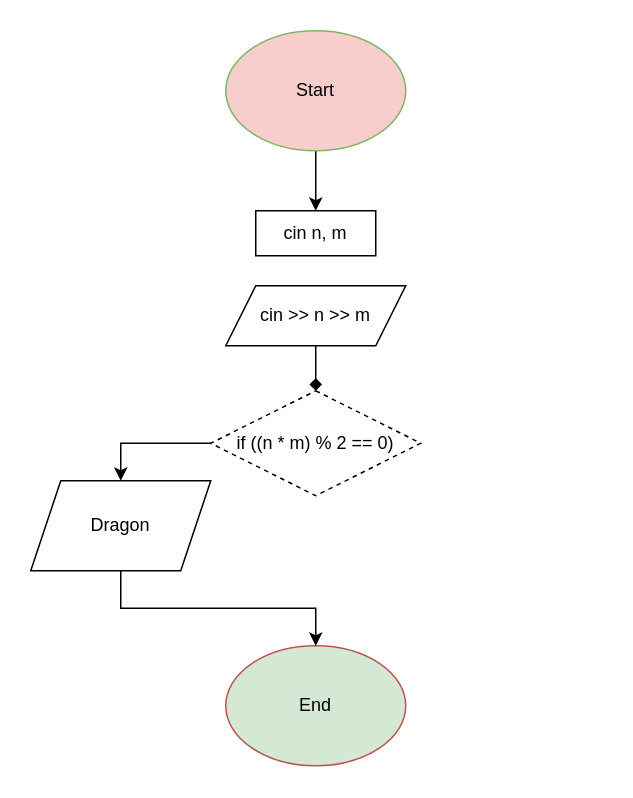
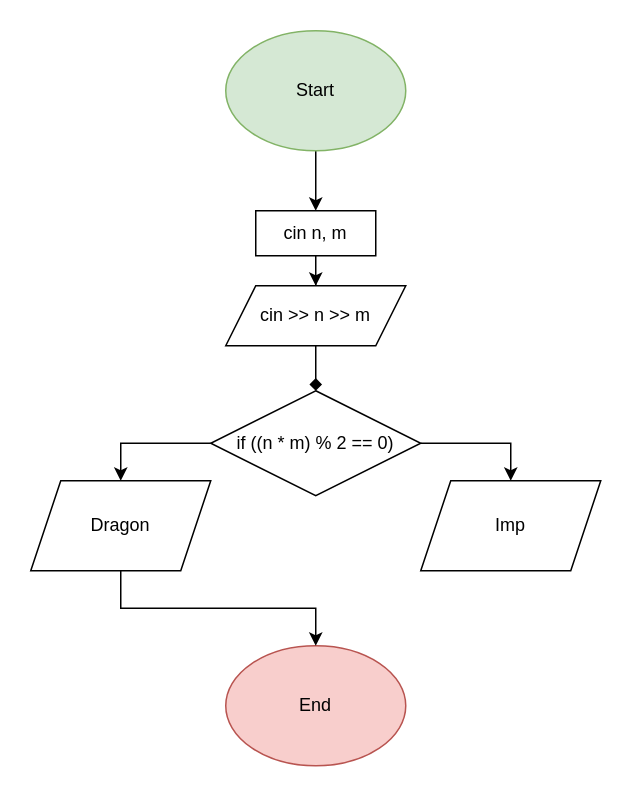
node "Start": fillcolor #f8cecc -> #d5e8d4
edge "cin n, m" -> "cin >> n >> m": added
node "if ((n * m) % 2 == 0)": style dashed -> solid
edge "if ((n * m) % 2 == 0)" -> "Imp": added
node "Imp": added
node "End": fillcolor #d5e8d4 -> #f8cecc
